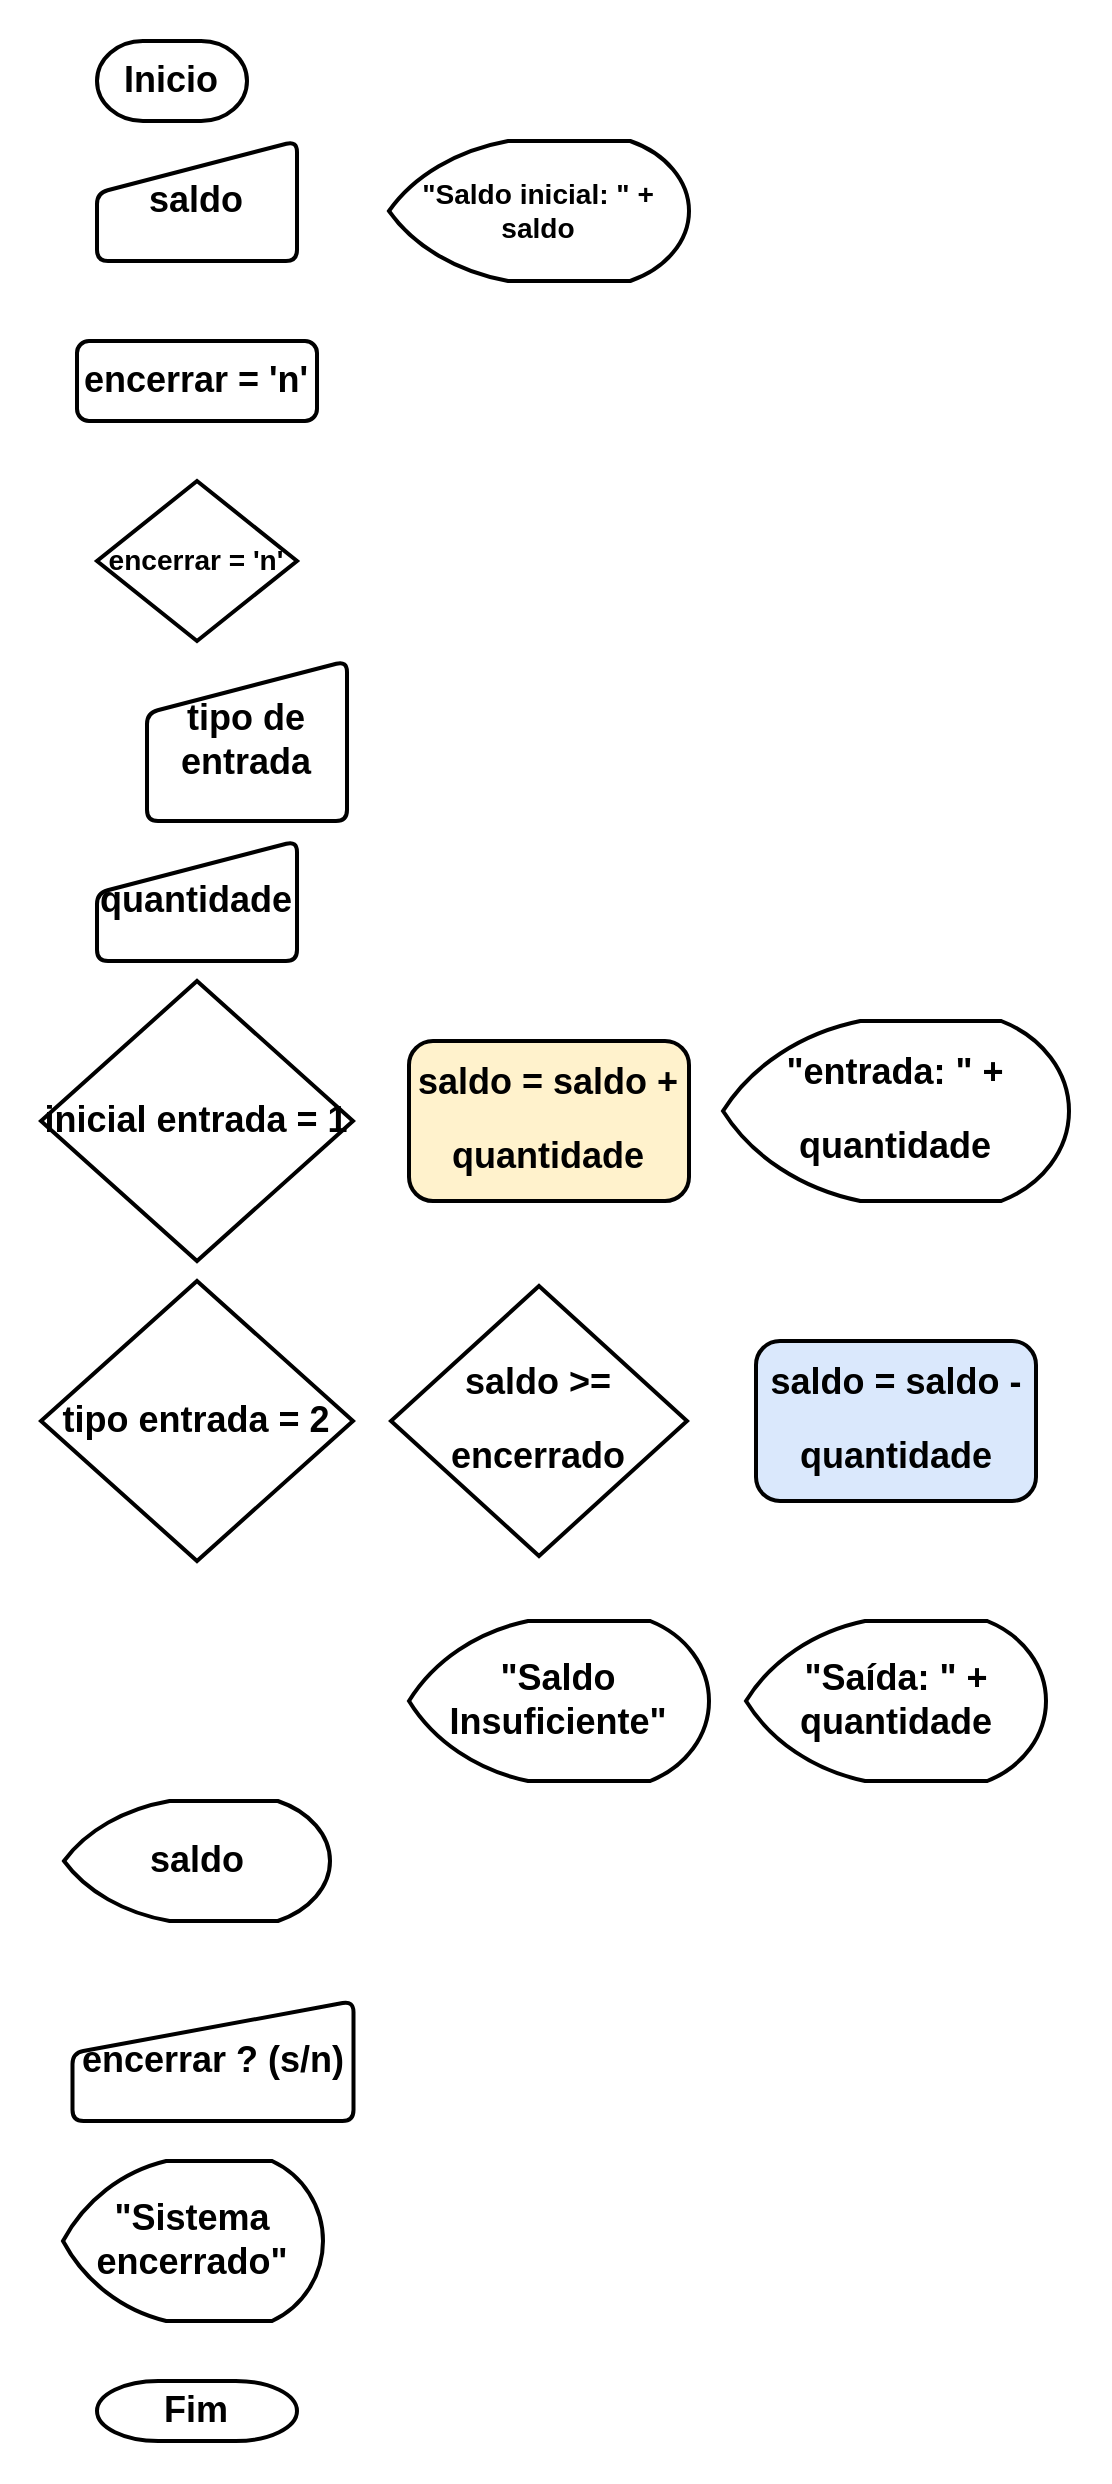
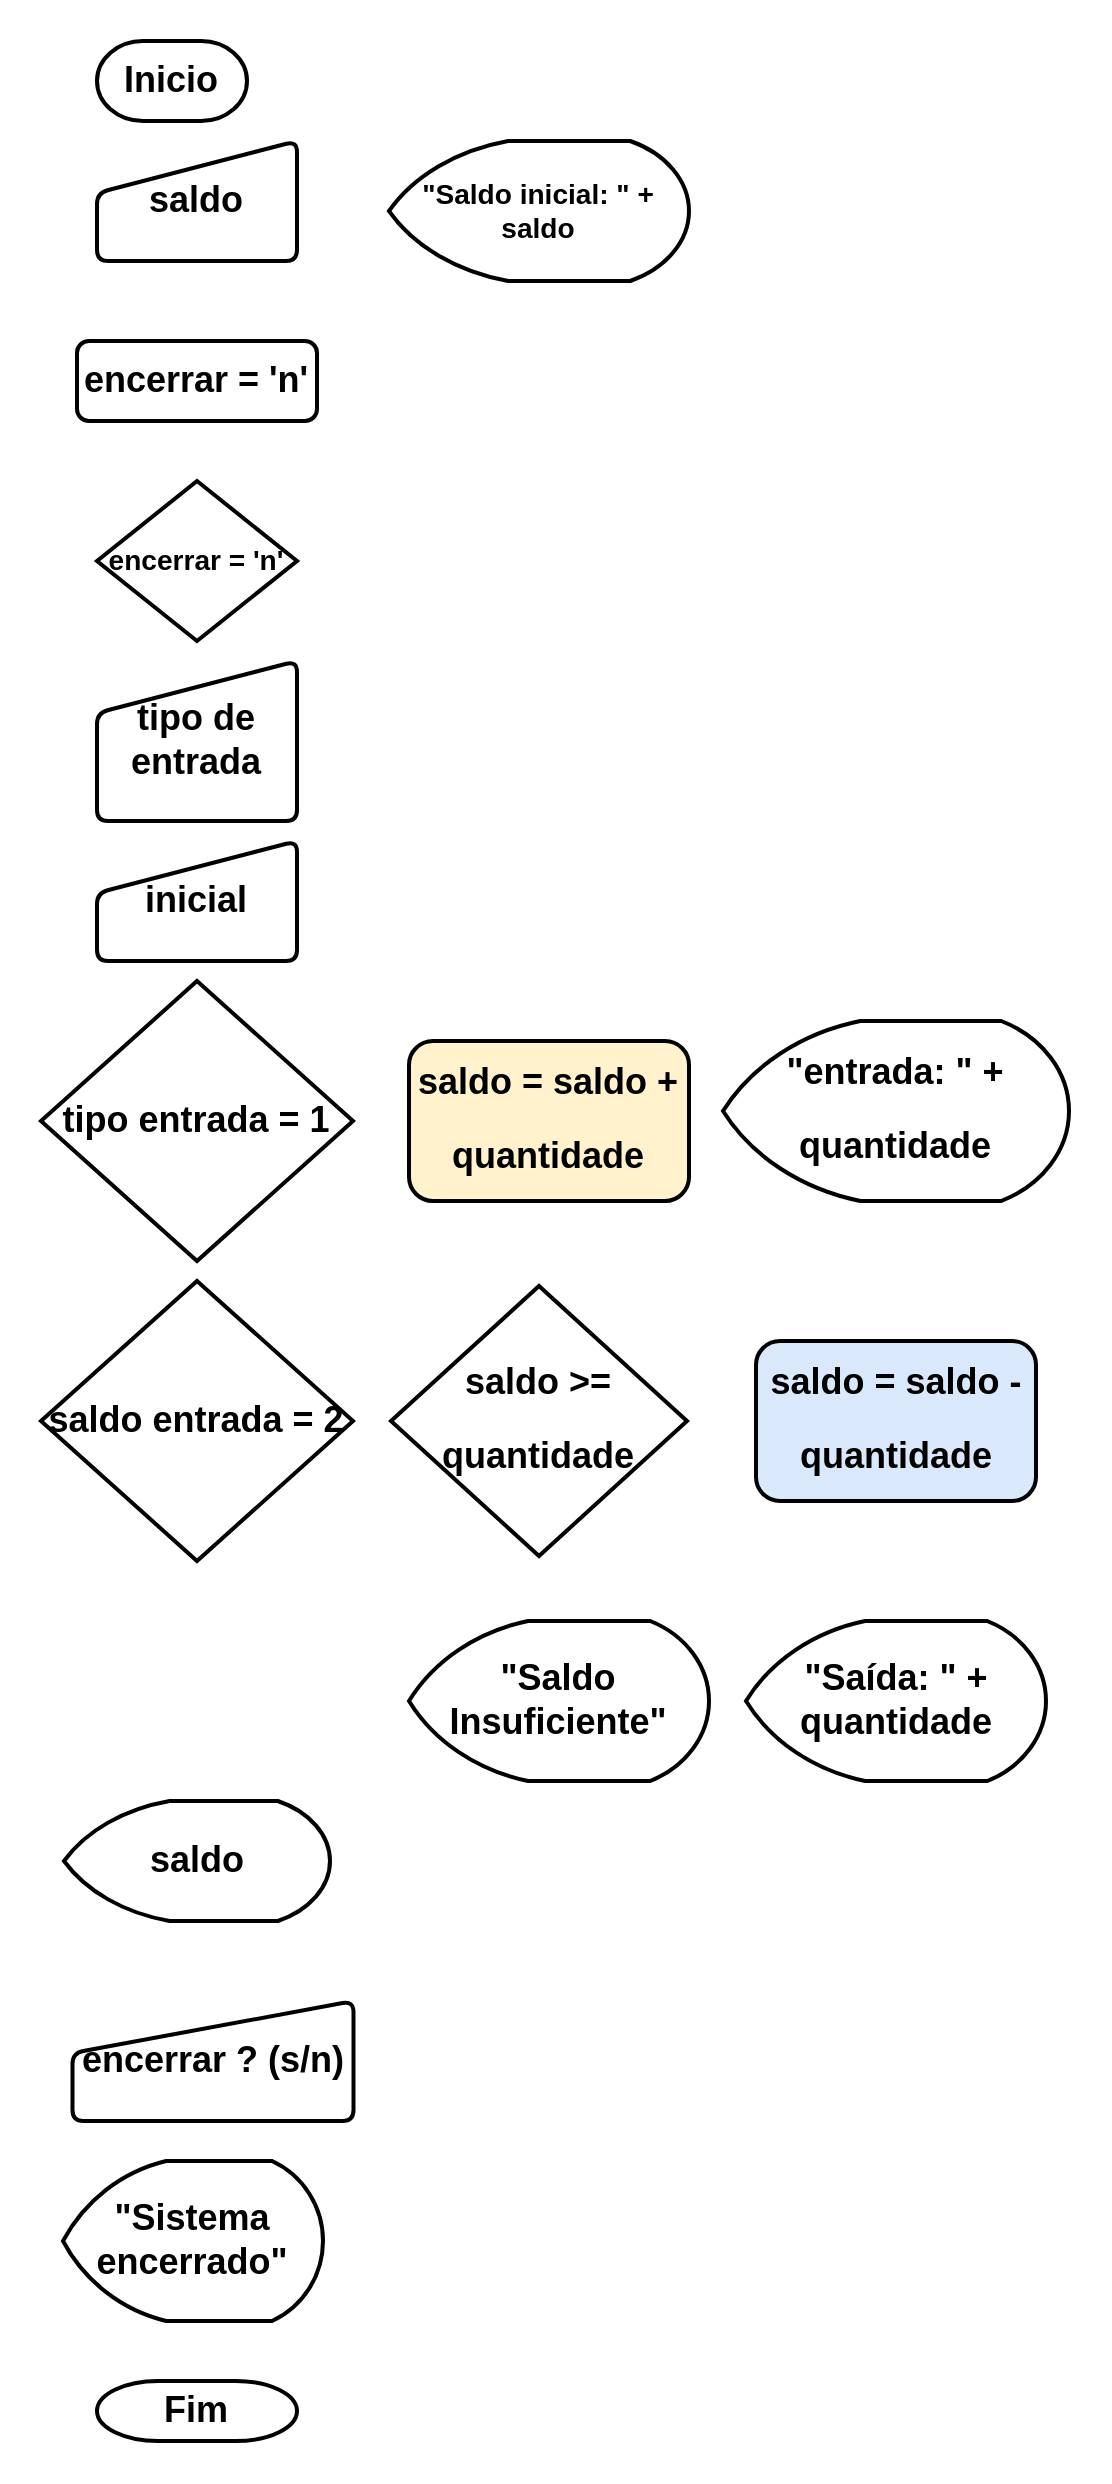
node "tipo de entrada": moved (247, 741) -> (197, 741)
node "quantidade": label "quantidade" -> "inicial"
node "inicial entrada = 1": label "inicial entrada = 1" -> "tipo entrada = 1"
node "tipo entrada = 2": label "tipo entrada = 2" -> "saldo entrada = 2"
node "saldo >=encerrado": label "saldo >=encerrado" -> "saldo >=quantidade"
